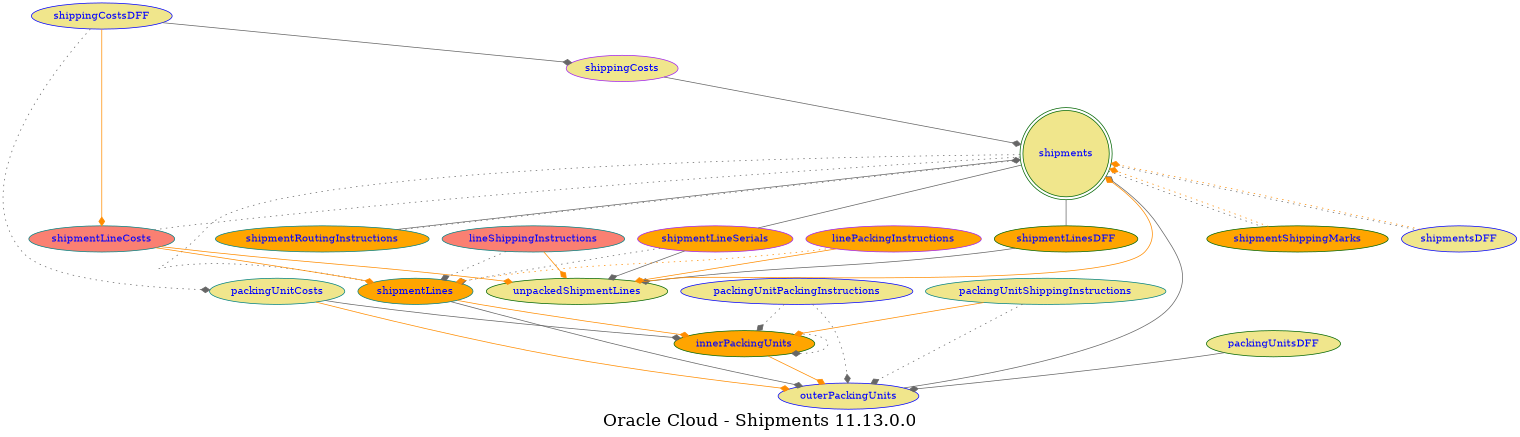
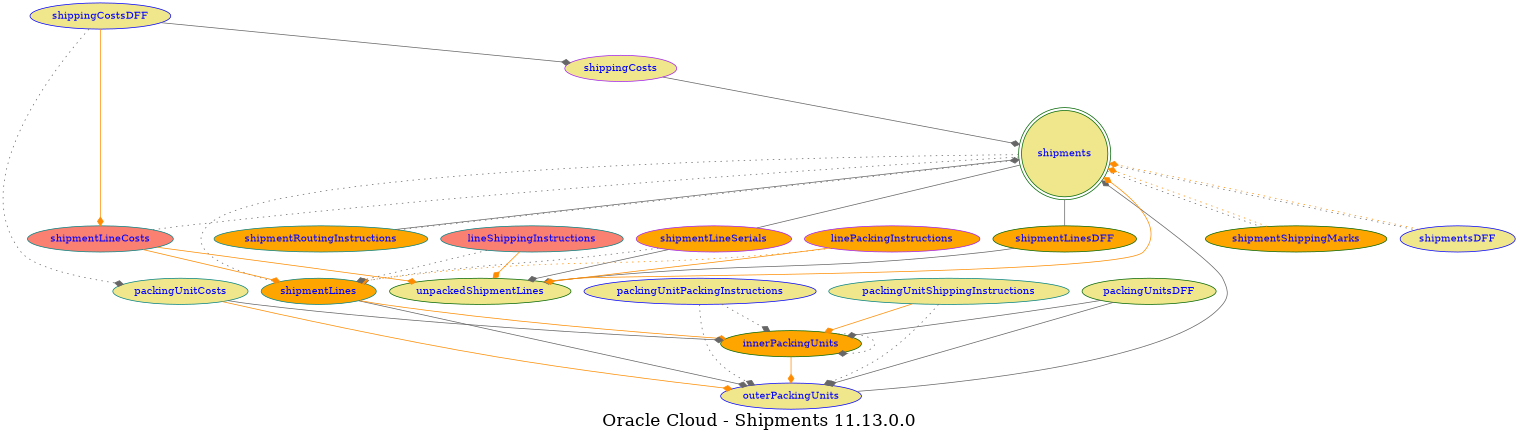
edge "packingUnitsDFF" -> "innerPackingUnits": added
